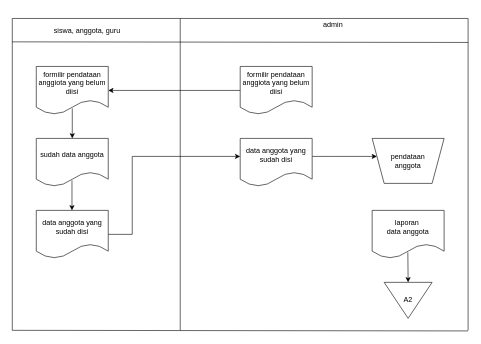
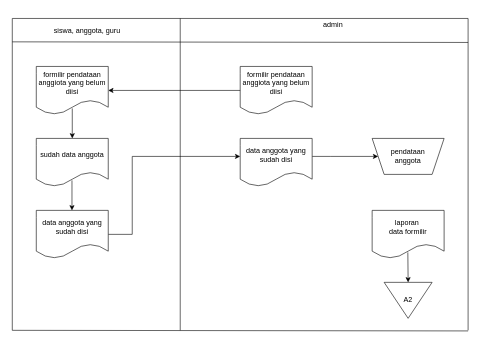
node "pendataan anggota": size 72x45 -> 72x36
node "laporan data anggota": label "laporan data anggota" -> "laporan data formilir"
